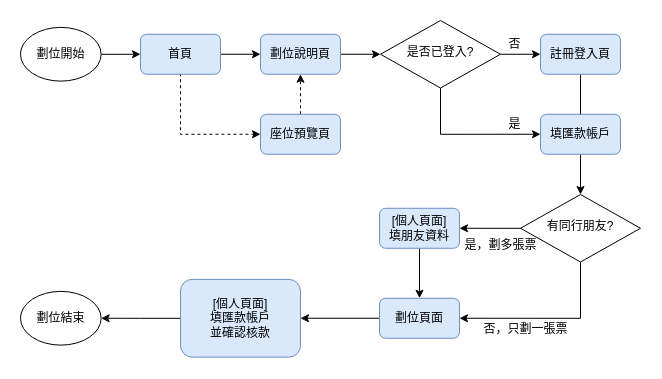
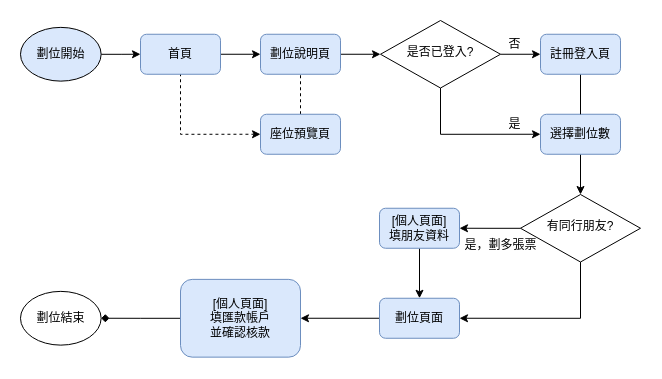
node "劃位開始": fillcolor #ffffff -> #dae8fc
edge "座位預覽頁" -> "劃位說明頁": arrowhead classic -> none
node "填匯款帳戶": label "填匯款帳戶" -> "選擇劃位數"
edge "[個人頁面] 填匯款帳戶 並確認核款" -> "劃位結束": arrowhead classic -> diamond
node "否，只劃一張票": removed
